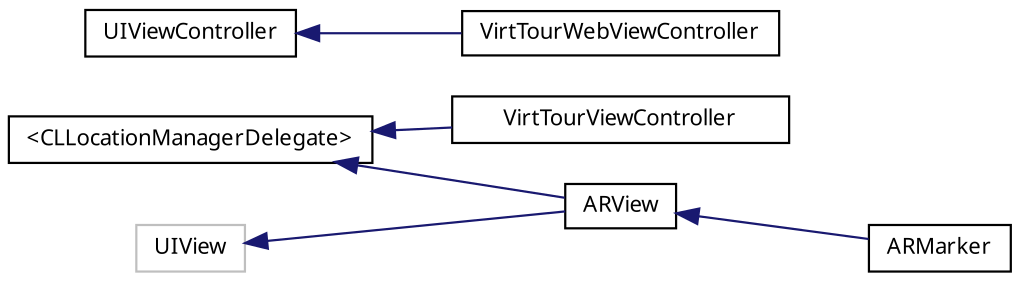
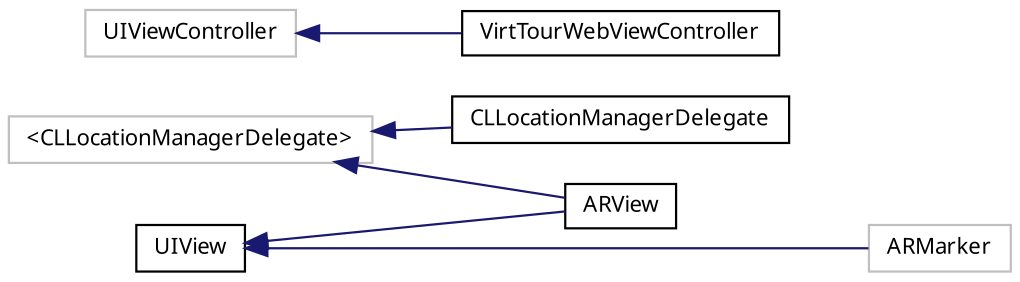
node "UIViewController": color black -> grey75
node "VirtTourViewController": label "VirtTourViewController" -> "CLLocationManagerDelegate"
node "<CLLocationManagerDelegate>": color black -> grey75
edge "ARMarker" -> "ARView": now "ARMarker" -> "UIView"
node "UIView": color grey75 -> black
node "ARMarker": color black -> grey75
